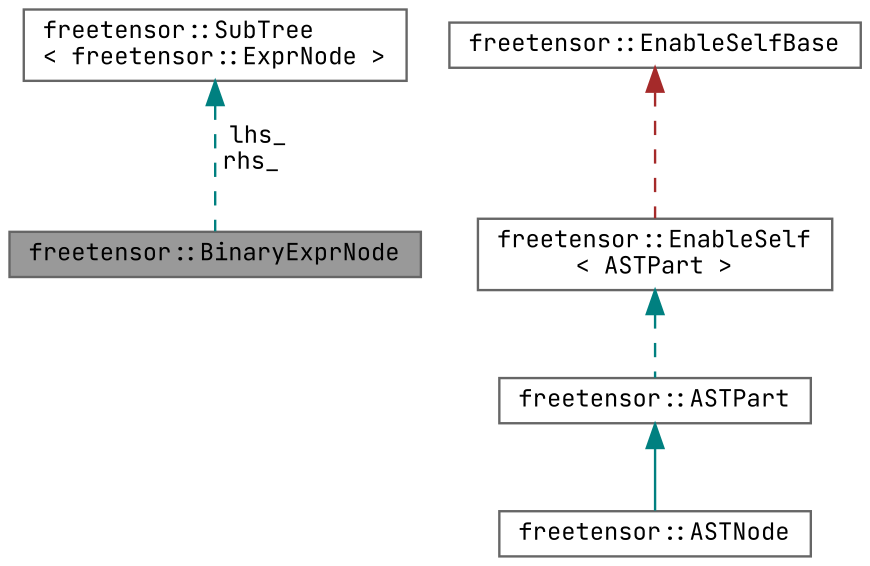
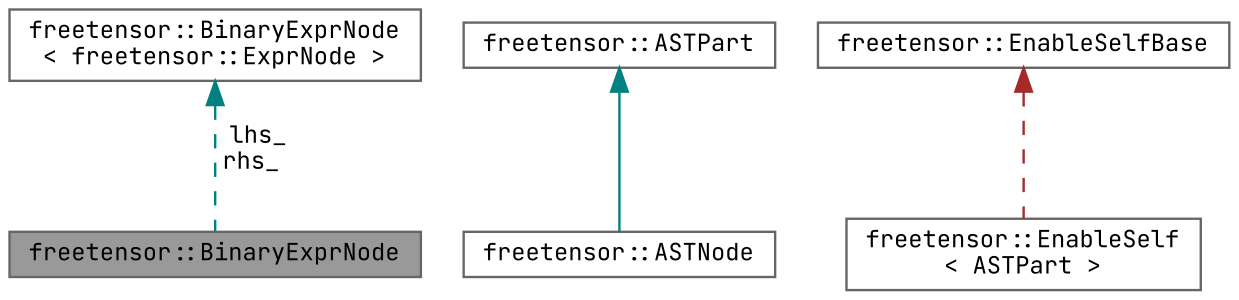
node "freetensor::SubTree < freetensor::ExprNode >": label "freetensor::SubTree < freetensor::ExprNode >" -> "freetensor::BinaryExprNode < freetensor::ExprNode >"
edge "freetensor::ASTPart" -> "freetensor::EnableSelf < ASTPart >": removed
